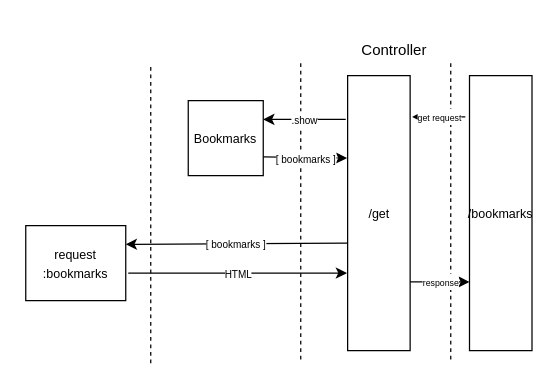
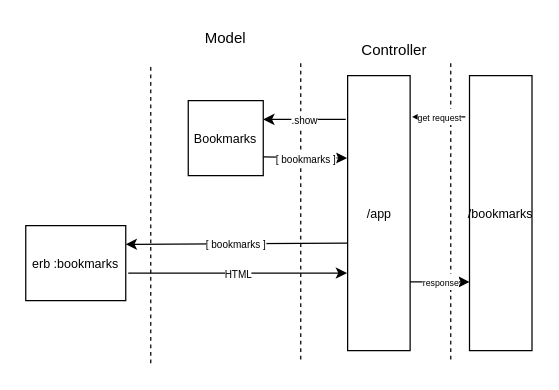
node "Model": added
node "/get": label "/get" -> "/app"
node "request :bookmarks": label "request :bookmarks" -> "erb :bookmarks"
